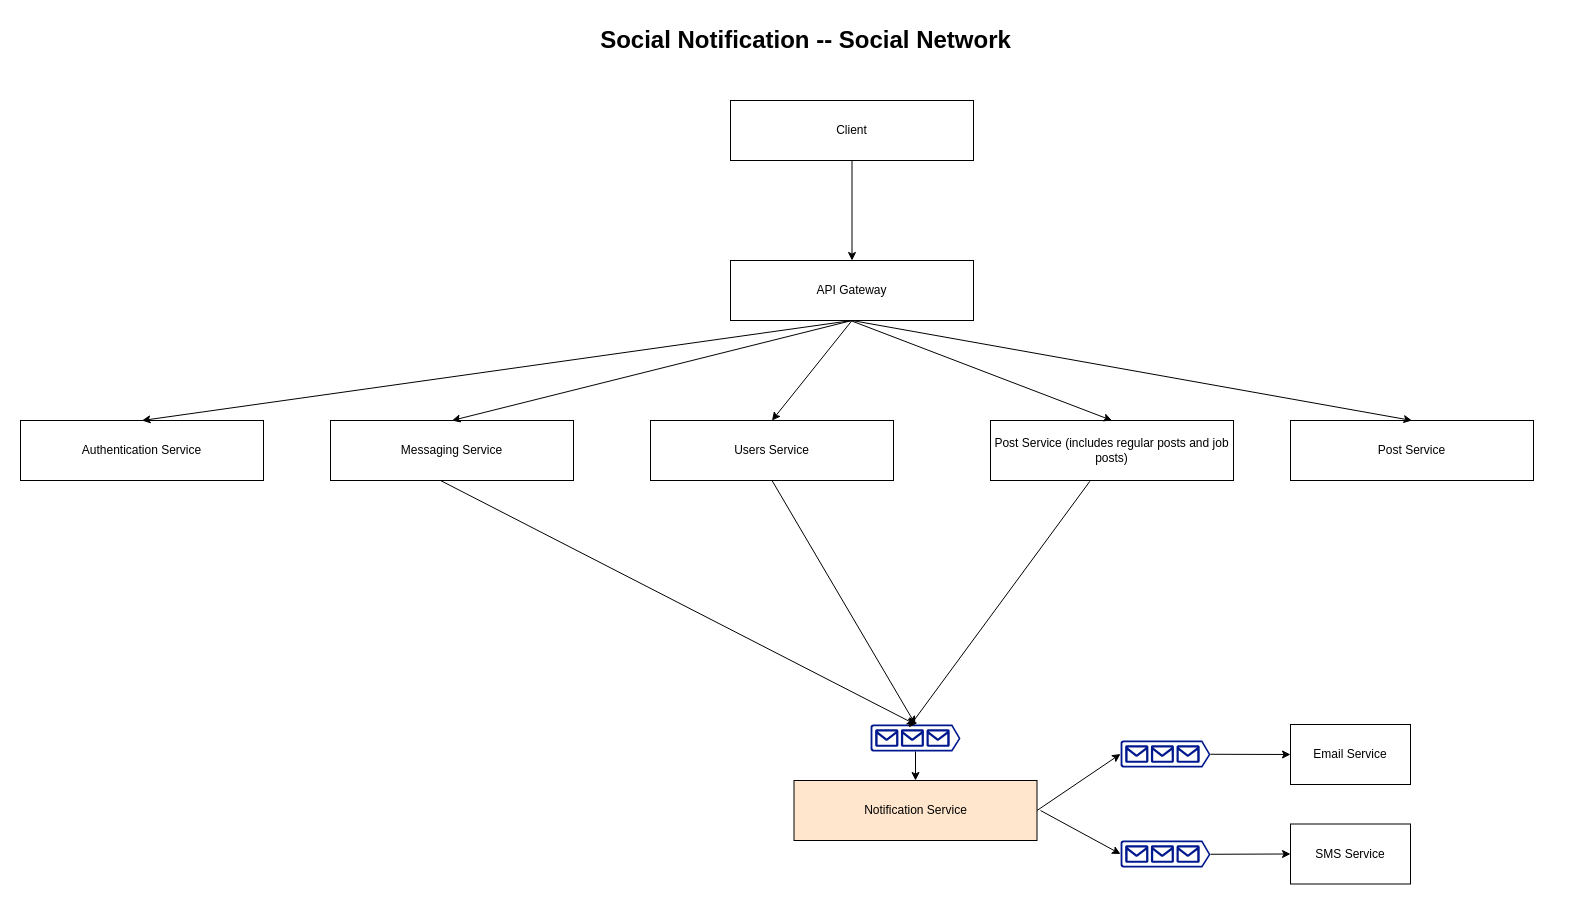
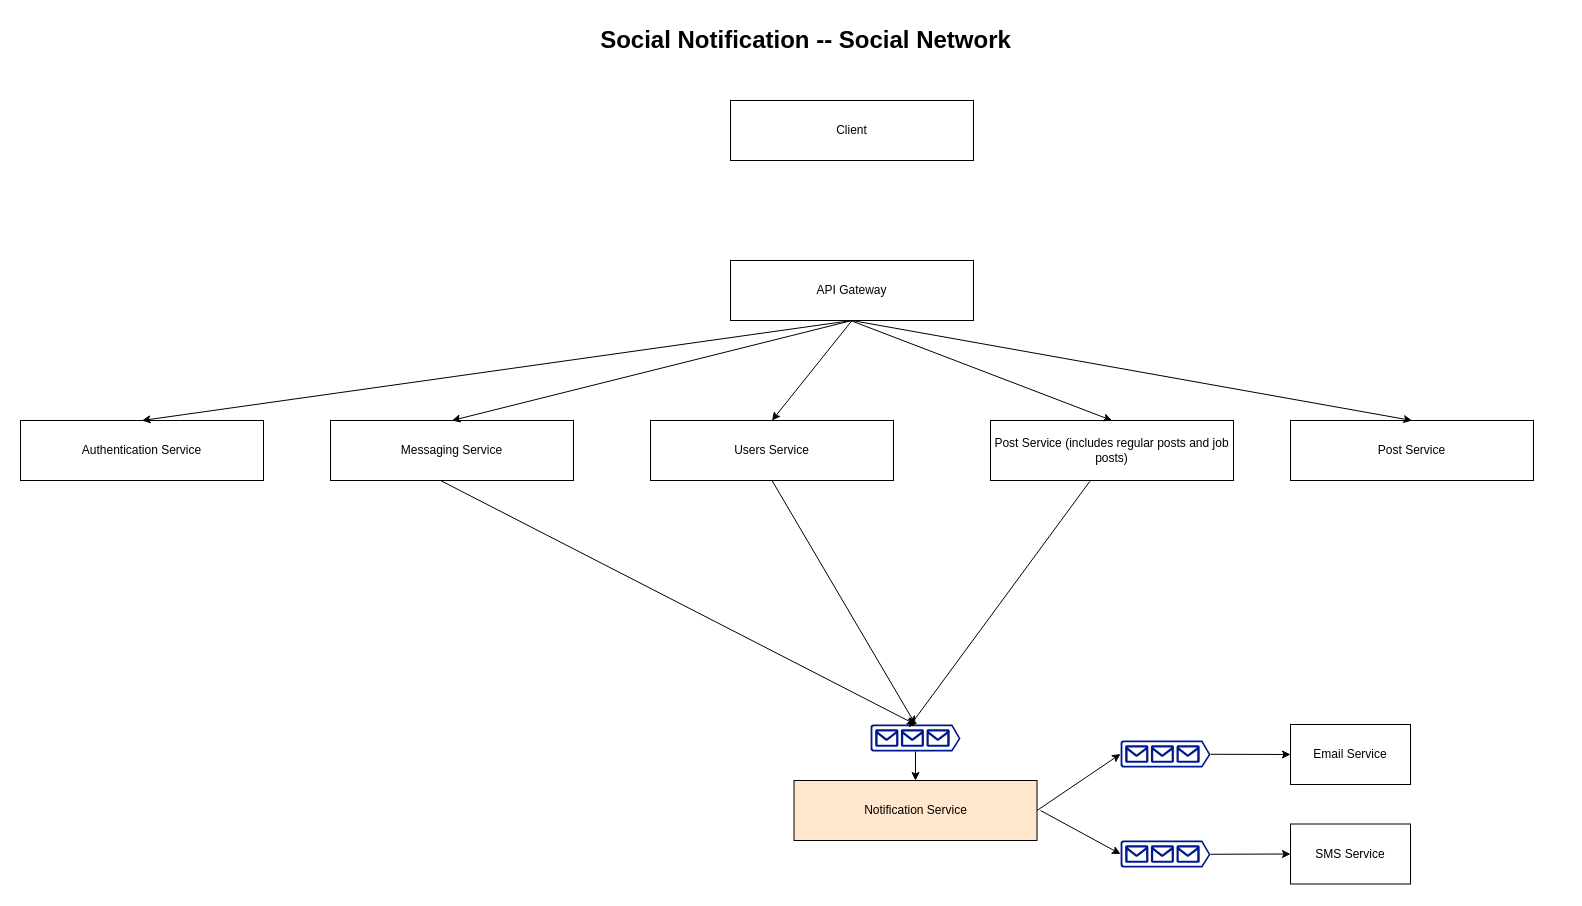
edge "Client" -> "API Gateway": removed
